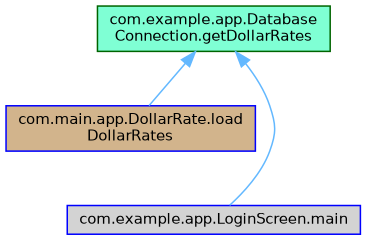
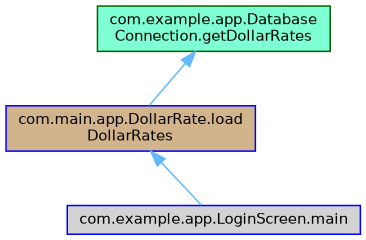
edge "com.example.app.LoginScreen.main" -> "com.example.app.Database Connection.getDollarRates": now "com.example.app.LoginScreen.main" -> "com.main.app.DollarRate.load DollarRates"
